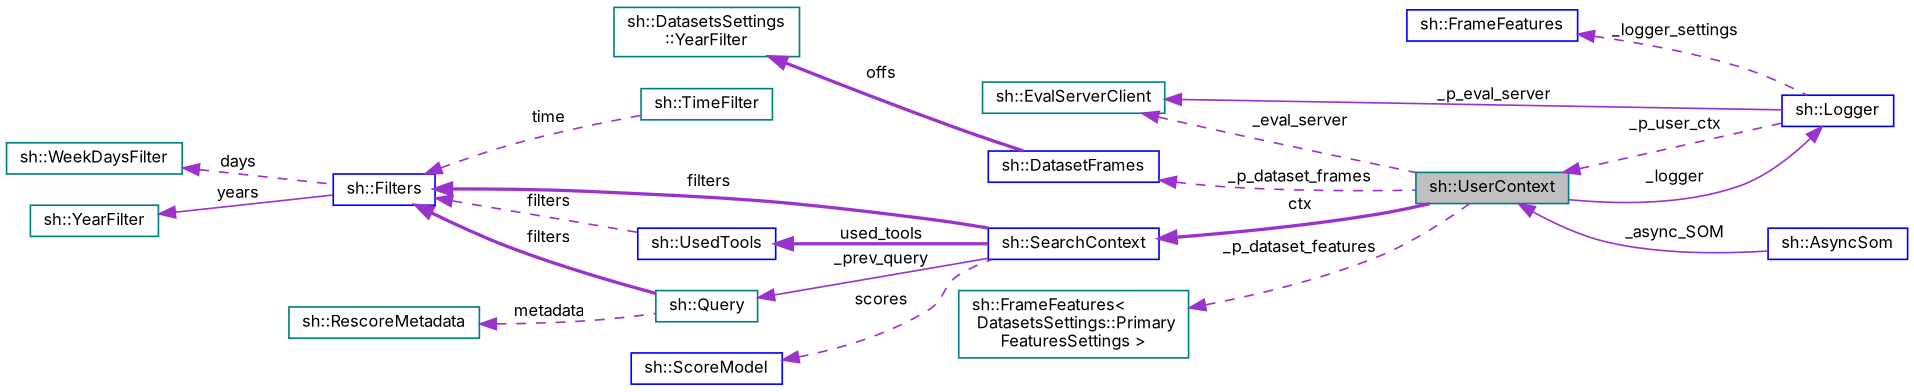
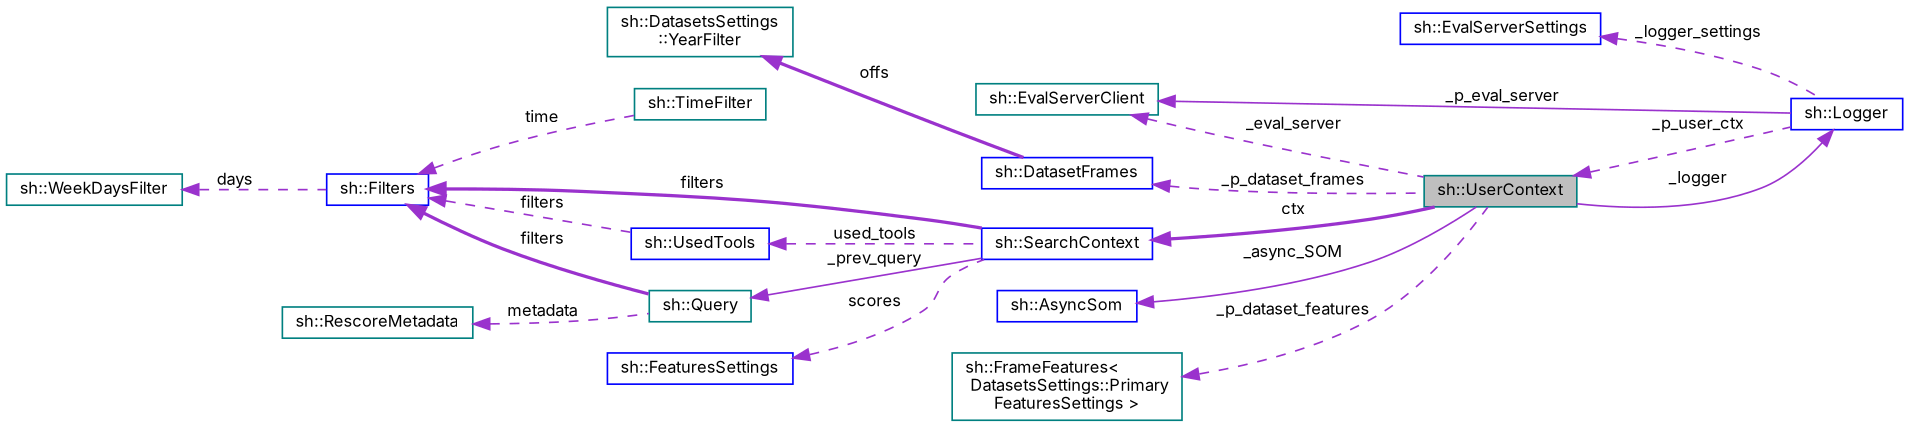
node "sh::FrameFeatures": label "sh::FrameFeatures" -> "sh::EvalServerSettings"
node "sh::YearFilter": removed
edge "sh::SearchContext" -> "sh::UsedTools": style bold -> dashed
edge "sh::AsyncSom" -> "sh::UserContext": reversed
node "sh::ScoreModel": label "sh::ScoreModel" -> "sh::FeaturesSettings"
